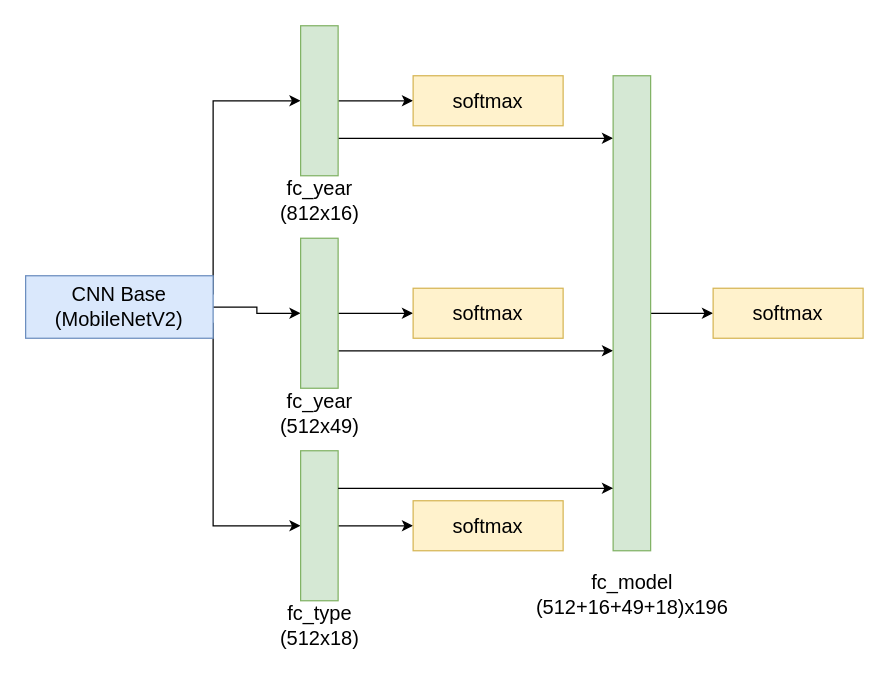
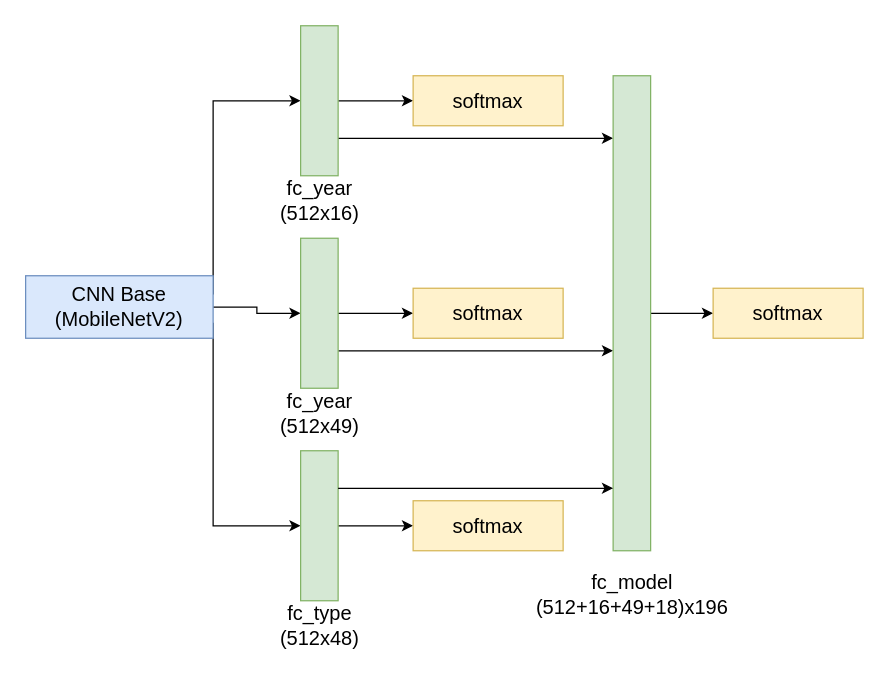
node "fc_year (812x16)": label "fc_year (812x16)" -> "fc_year (512x16)"
node "fc_type (512x18)": label "fc_type (512x18)" -> "fc_type (512x48)"
